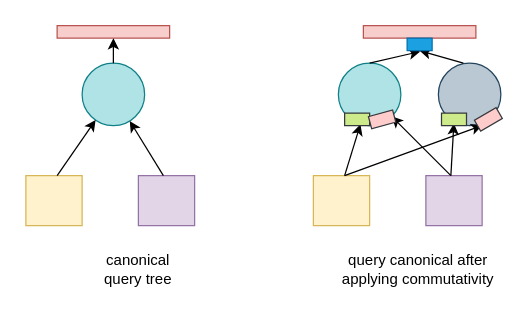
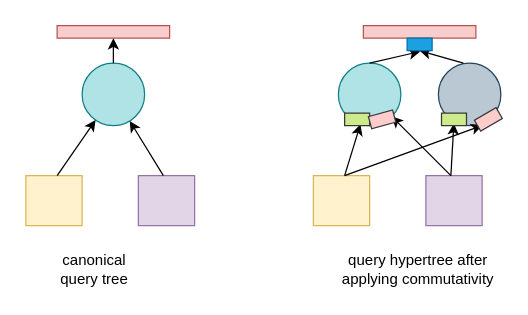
node "canonical query tree": moved (138, 269) -> (94, 269)
node "query canonical after applying commutativity": label "query canonical after applying commutativity" -> "query hypertree after applying commutativity"
